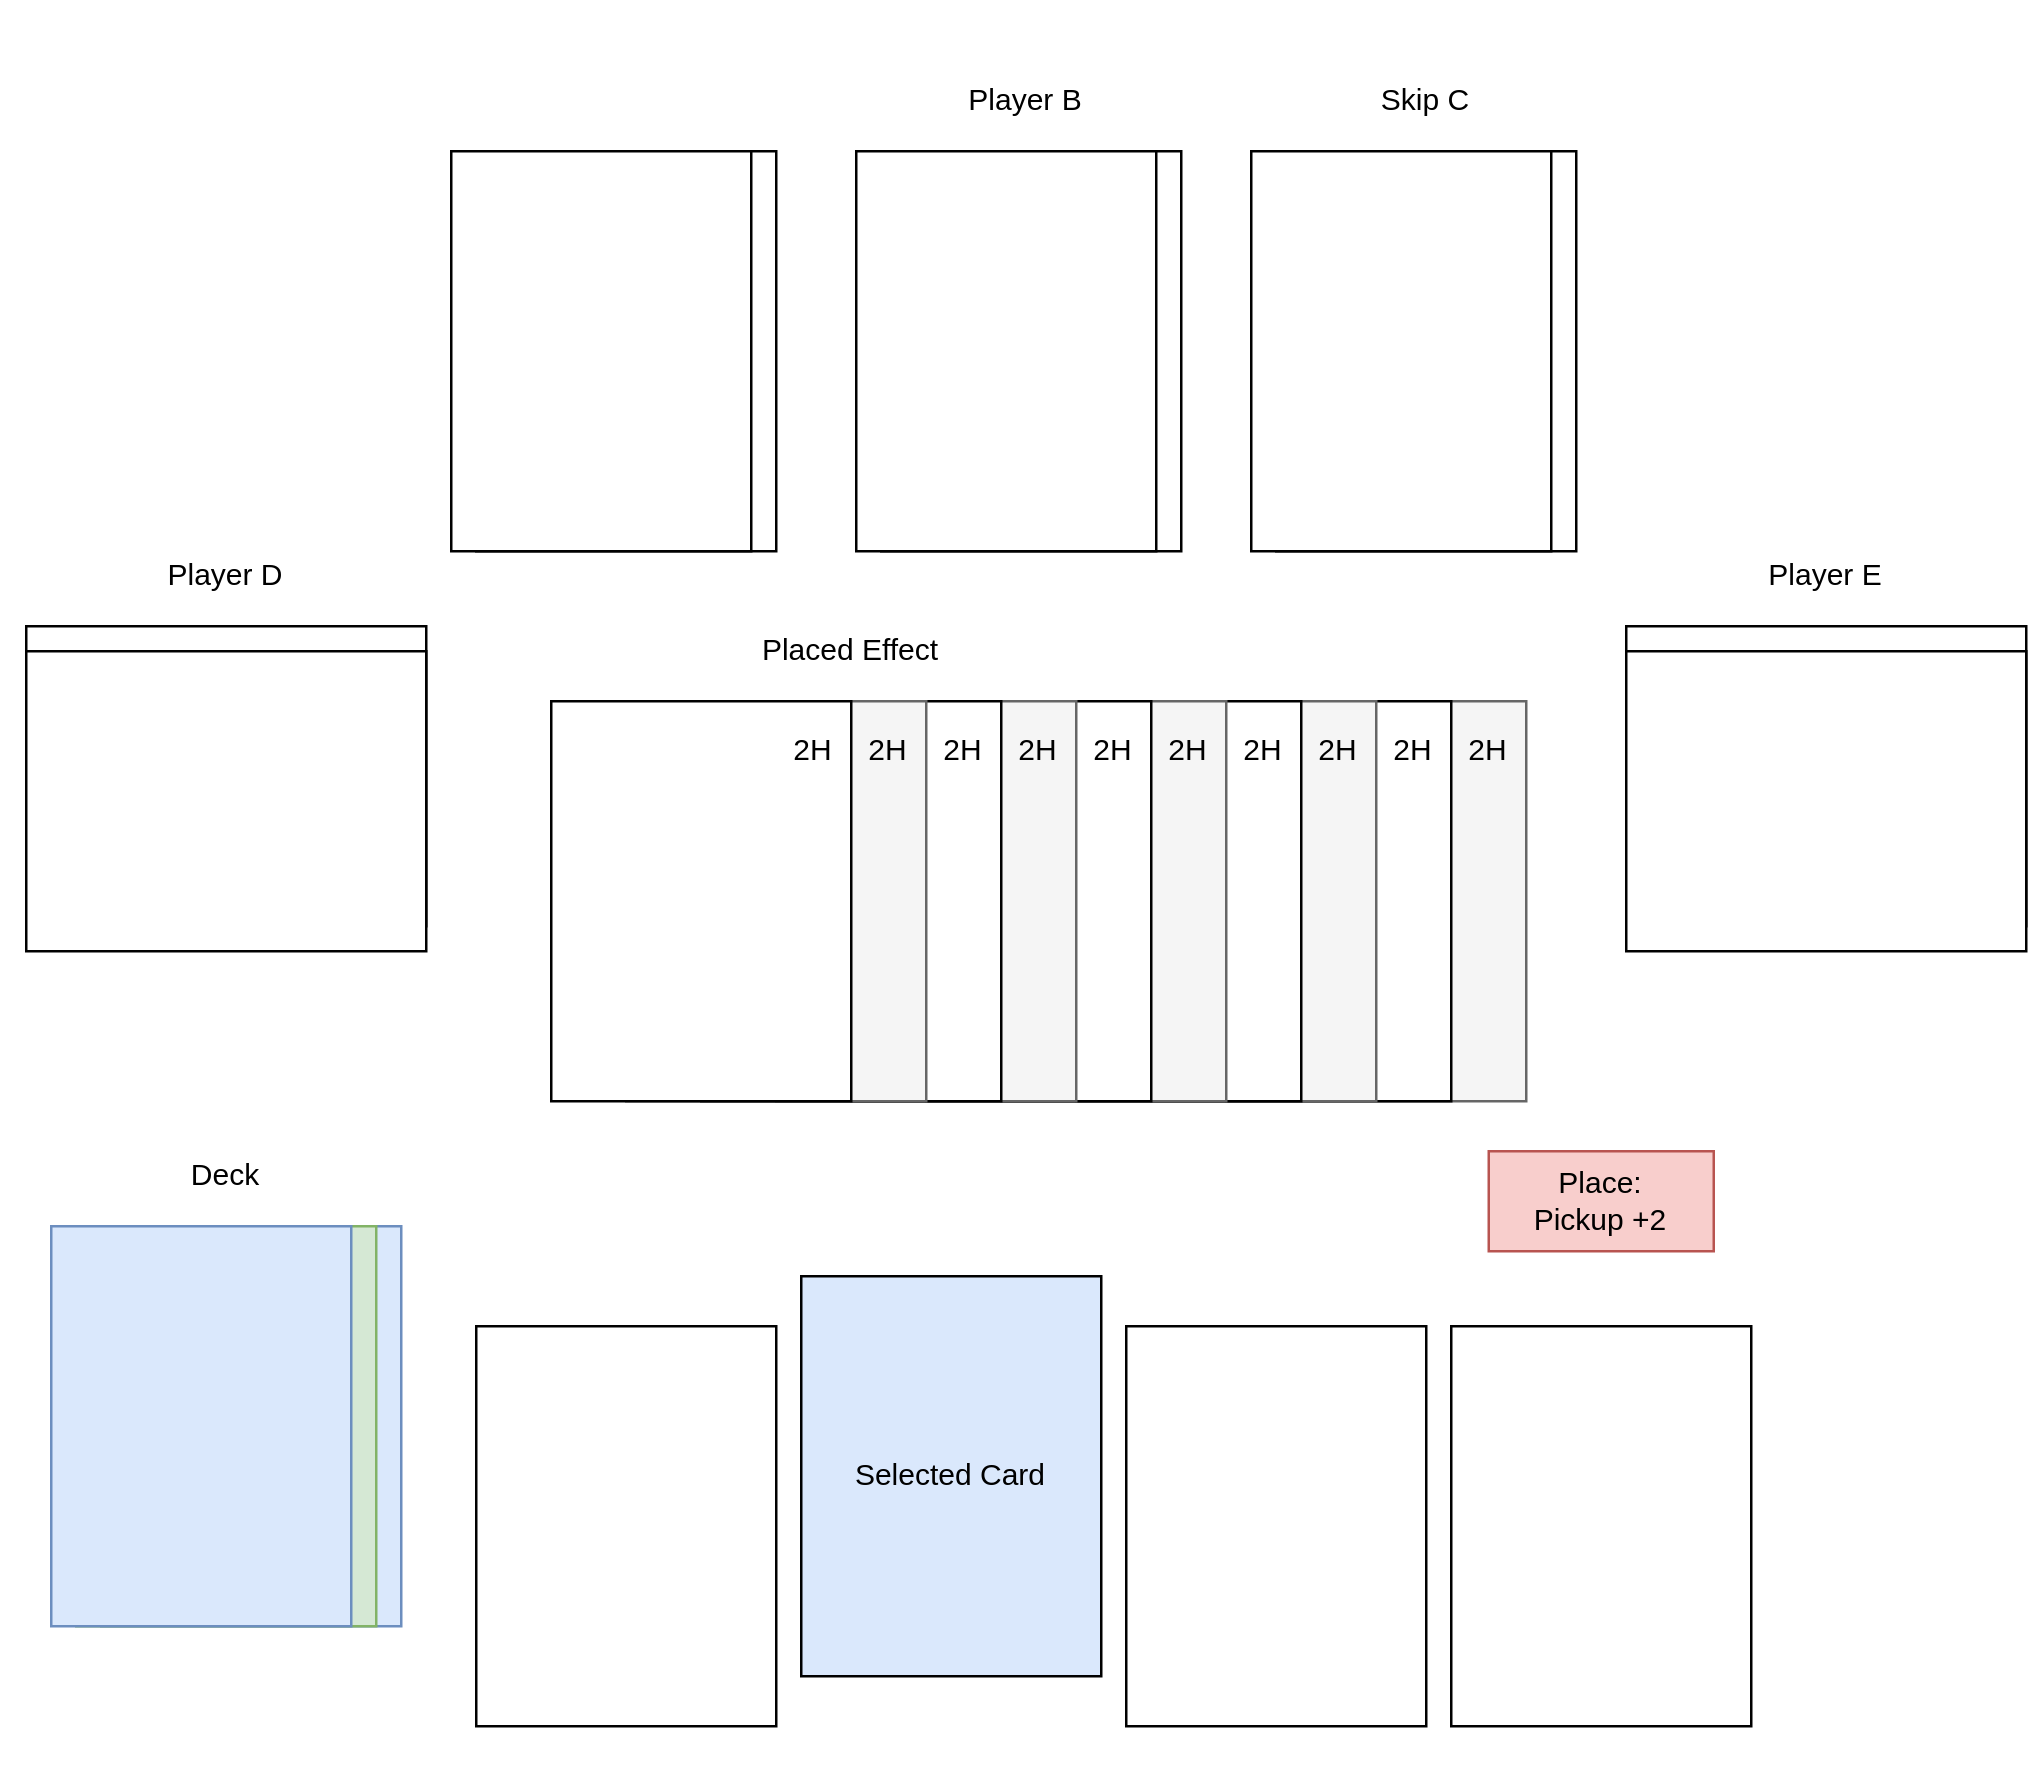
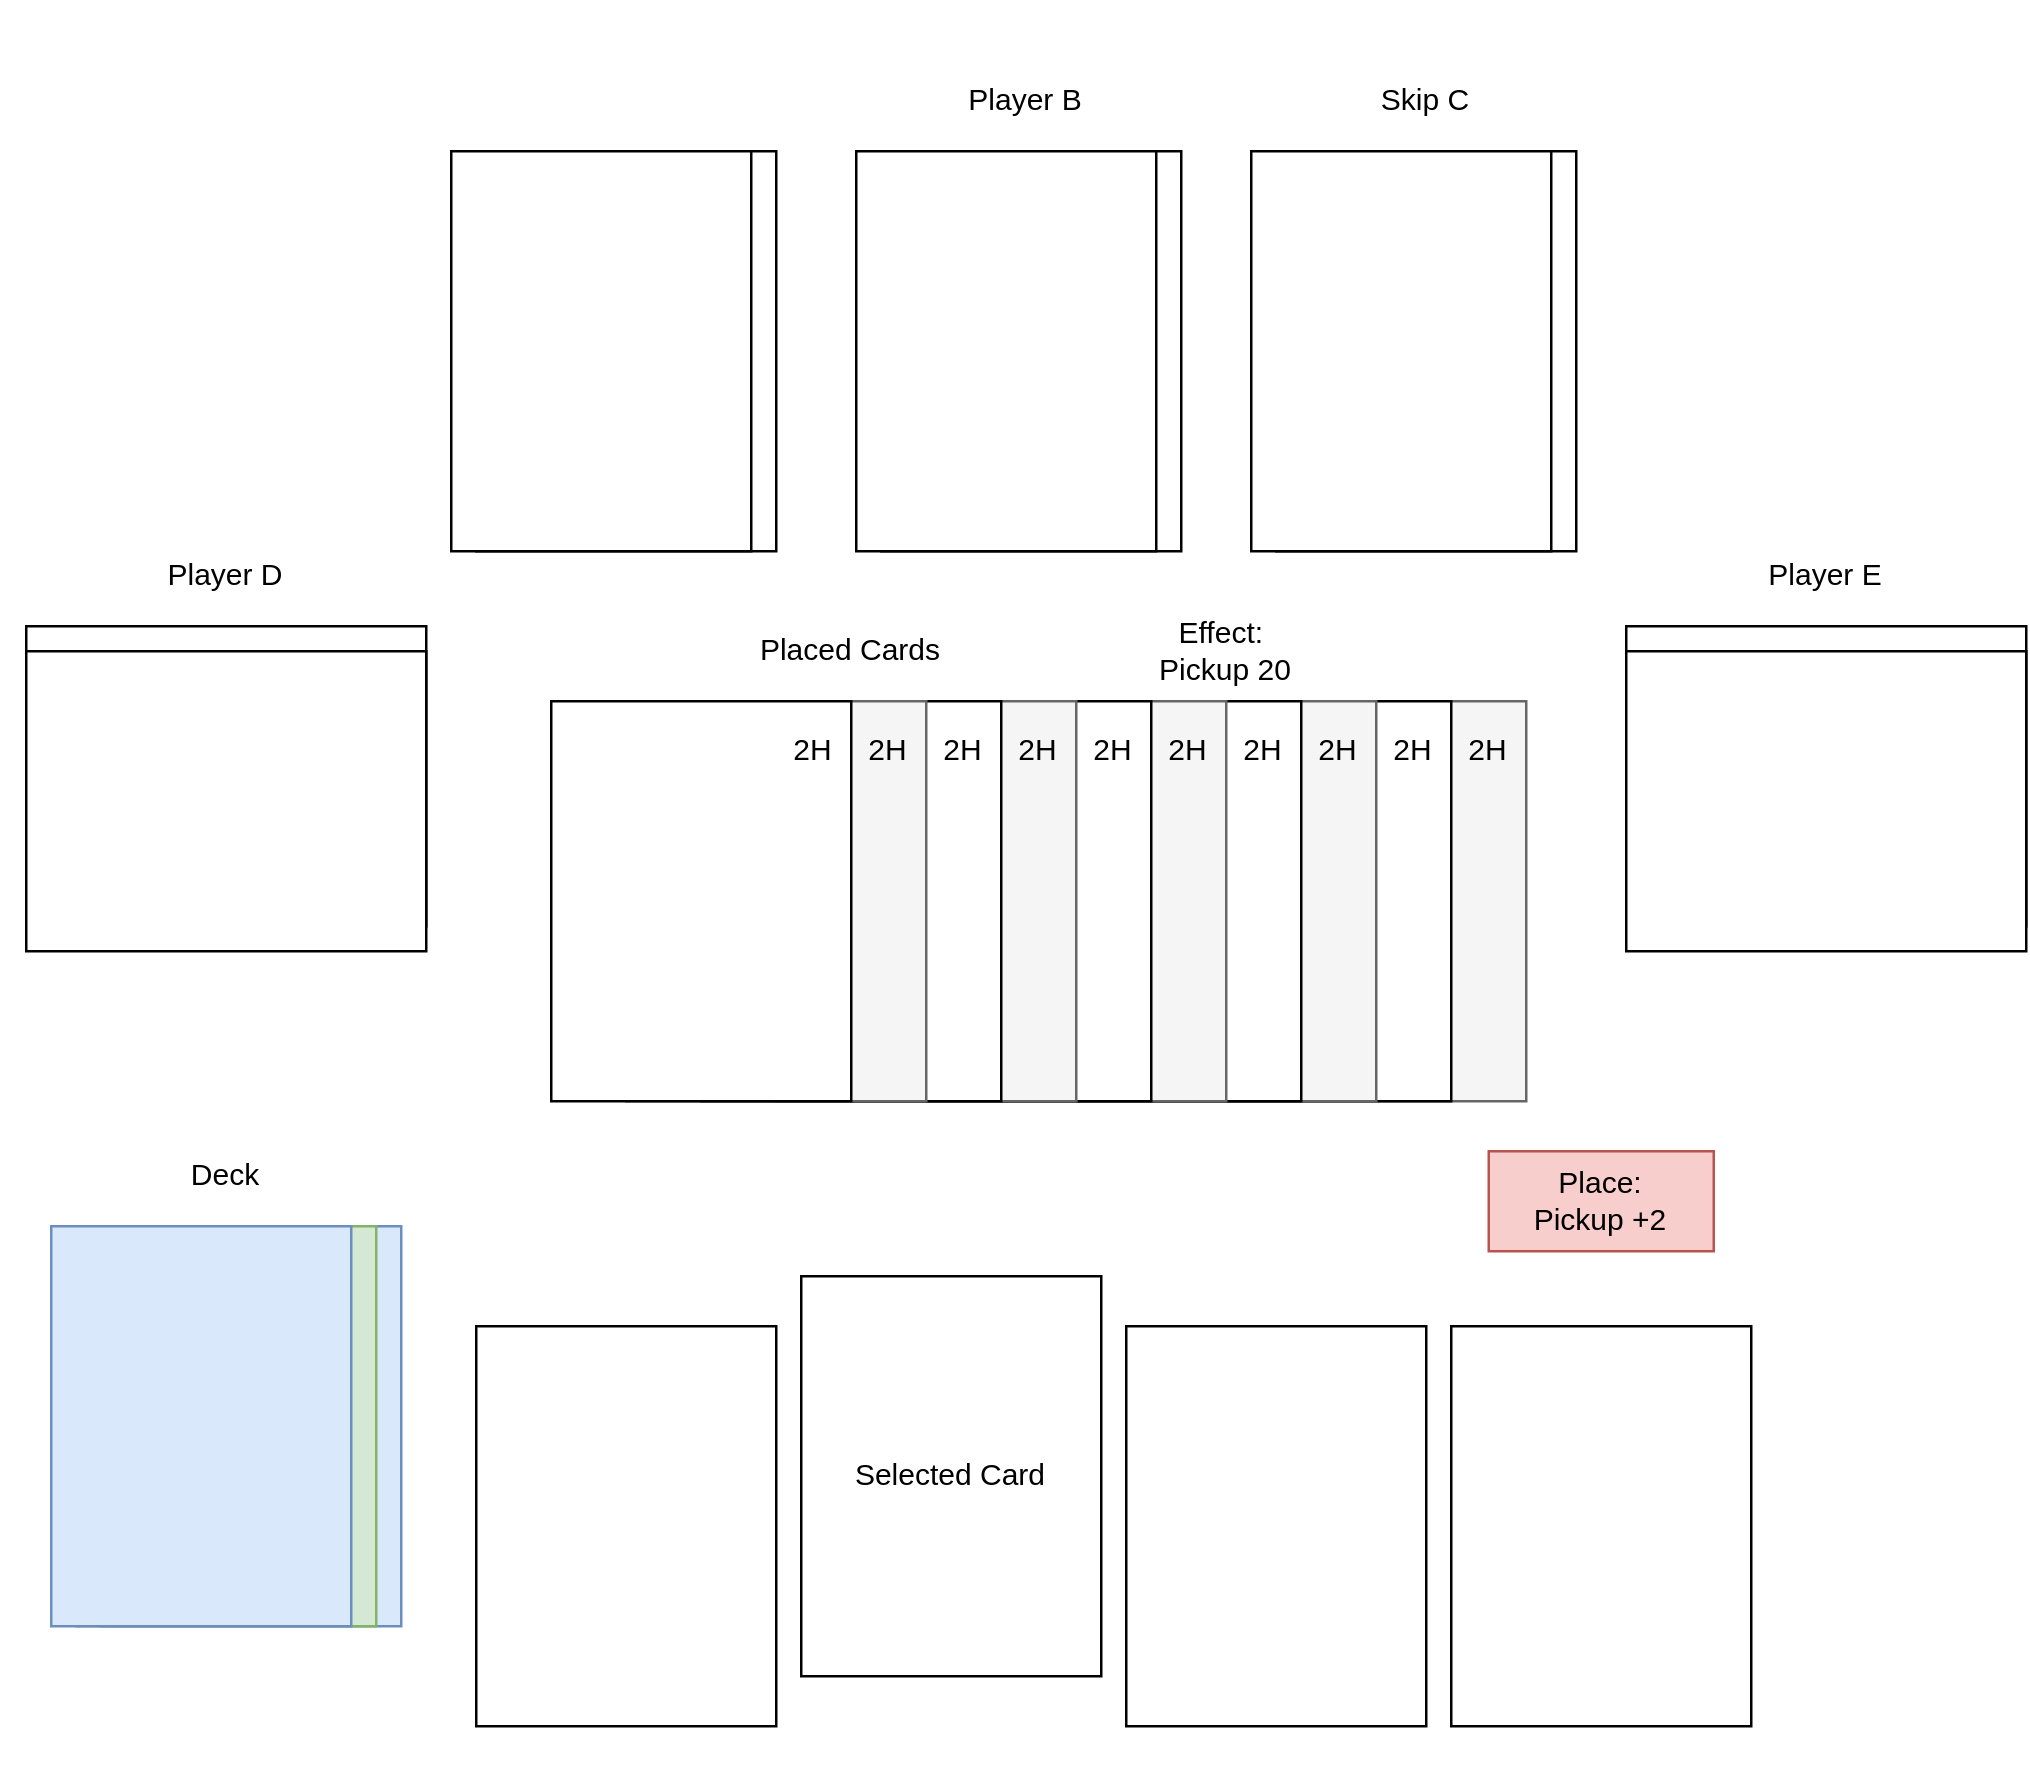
node "Placed Effect": label "Placed Effect" -> "Placed Cards"
node "Effect: Pickup 20": added
node "Selected Card": fillcolor #dae8fc -> #ffffff
